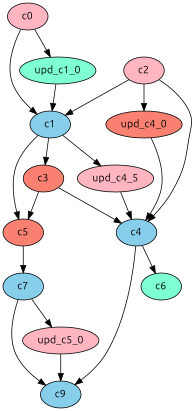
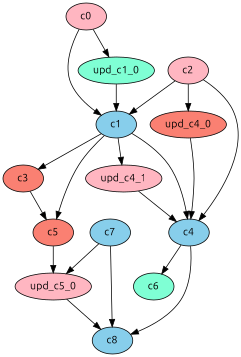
node "upd_c4_5": label "upd_c4_5" -> "upd_c4_1"
edge "c3" -> "c4": now "c1" -> "c4"
edge "c5" -> "c7": now "c5" -> "upd_c5_0"
node "c9": label "c9" -> "c8"
